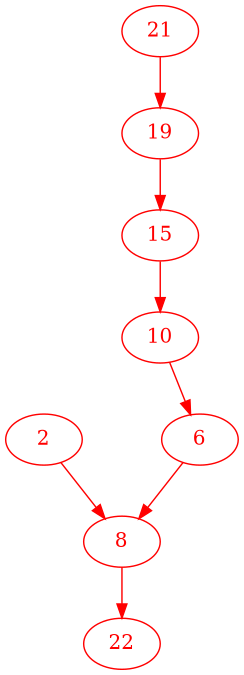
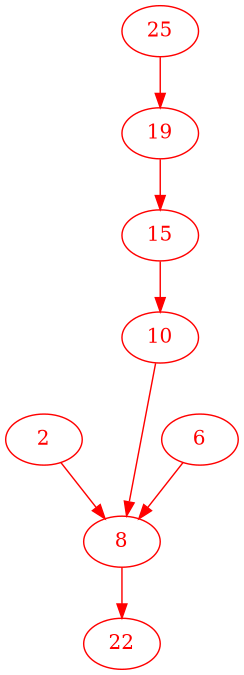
node "21": label "21" -> "25"
edge "10" -> "6": now "10" -> "8"
